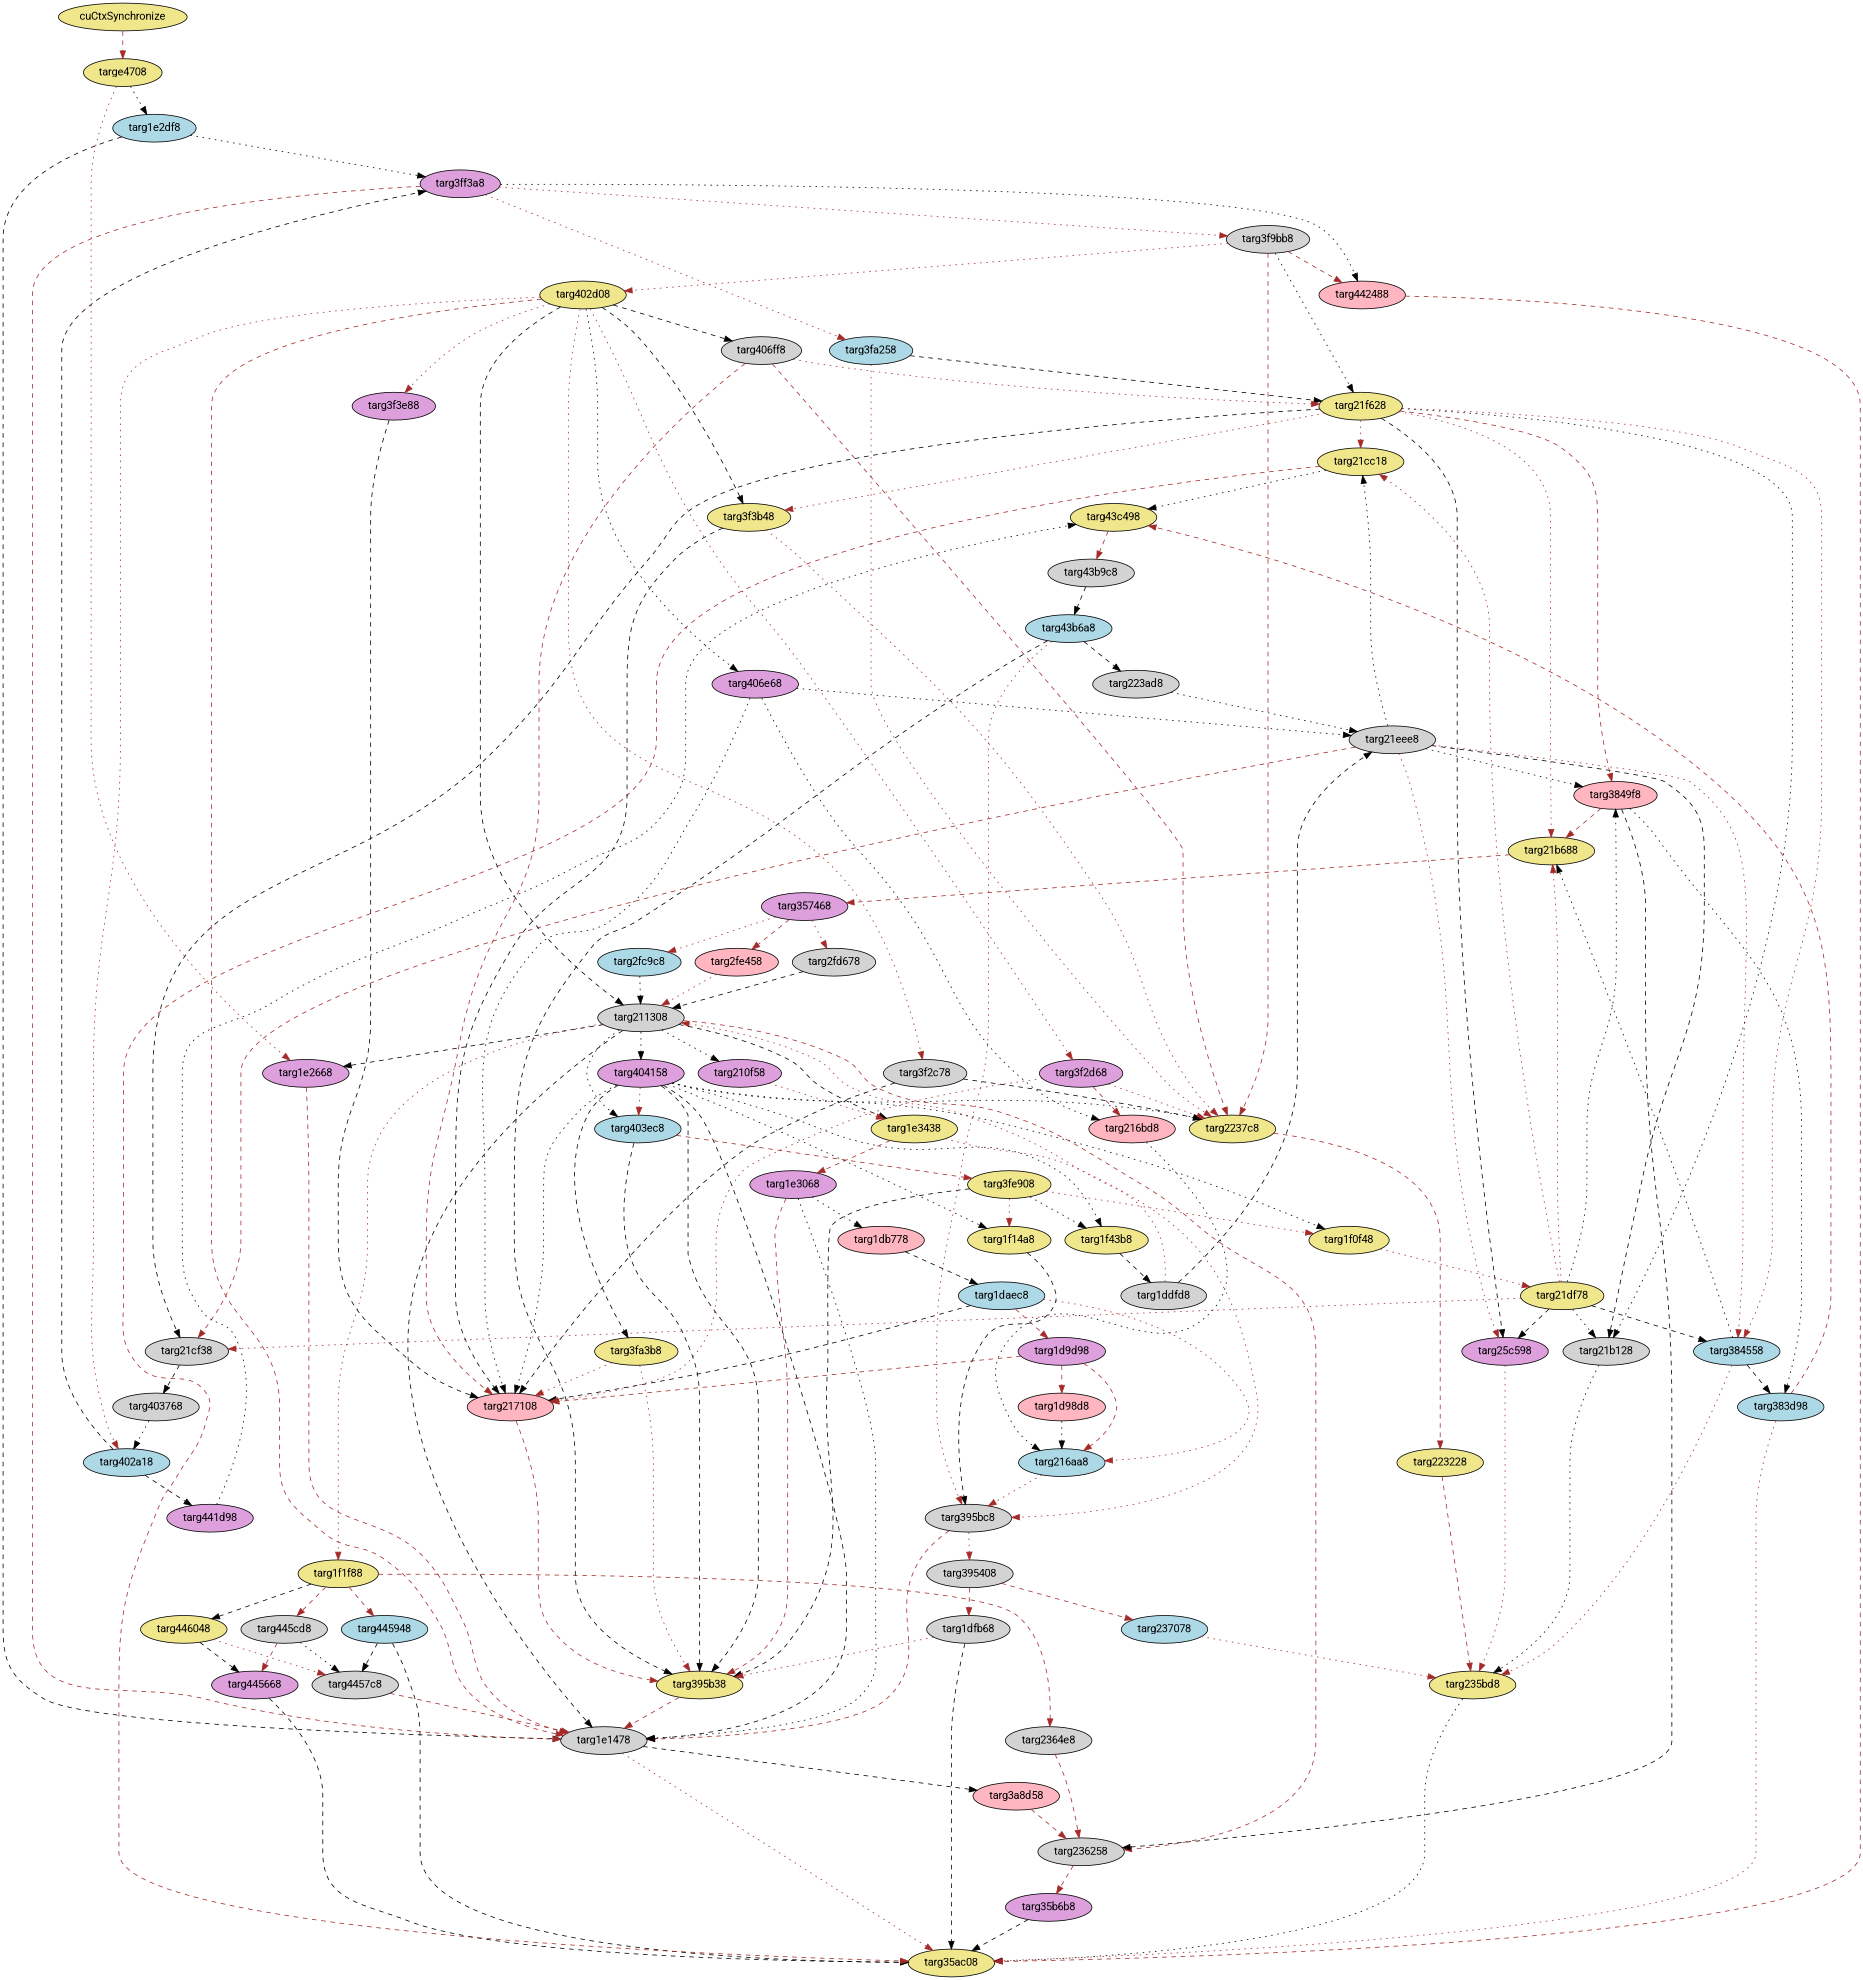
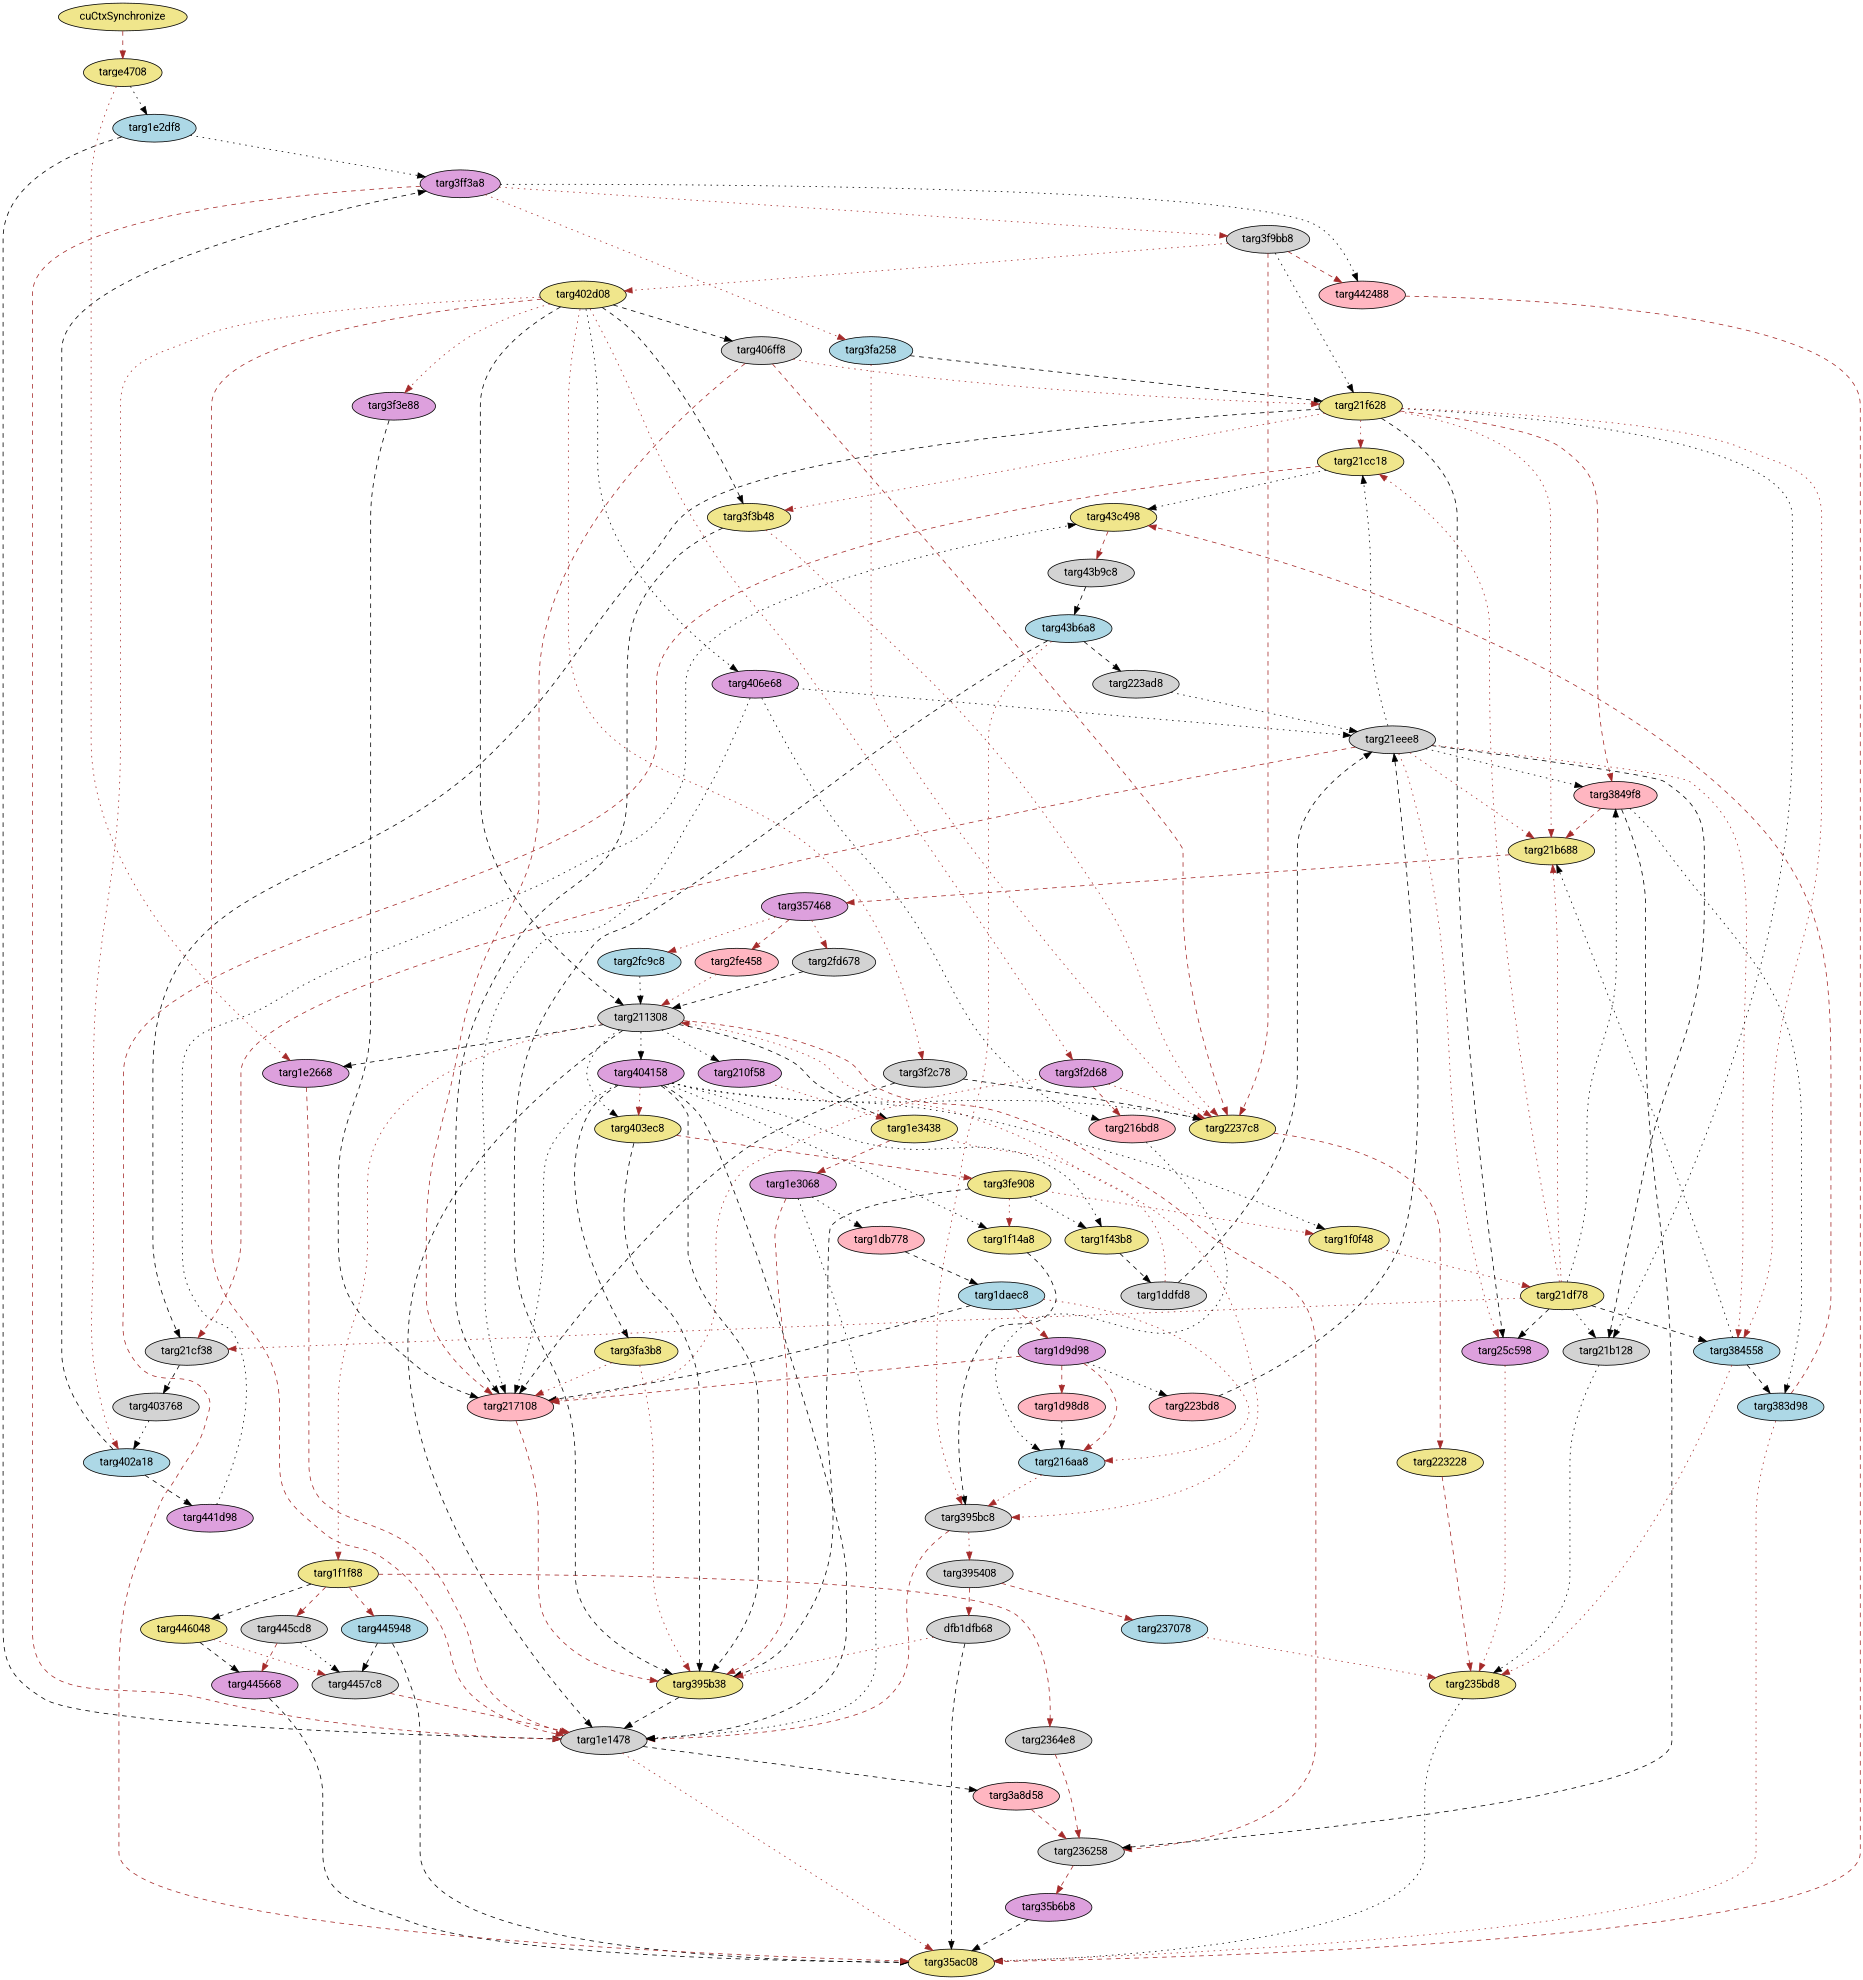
edge "targ21eee8" -> "targ21b688": added
node "targ403ec8": fillcolor lightblue -> khaki
node "targ223bd8": added
node "targ1dfb68": label "targ1dfb68" -> "dfb1dfb68"
edge "targ395b38" -> "targ1e1478": color brown -> black
